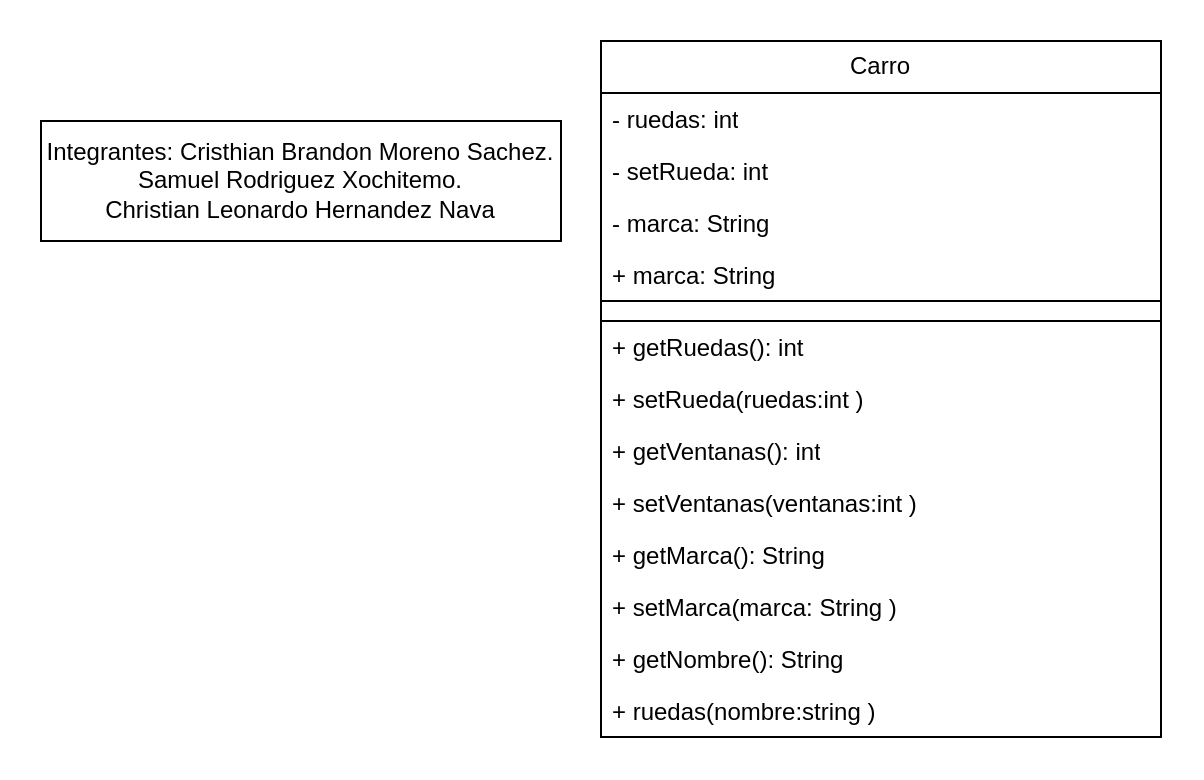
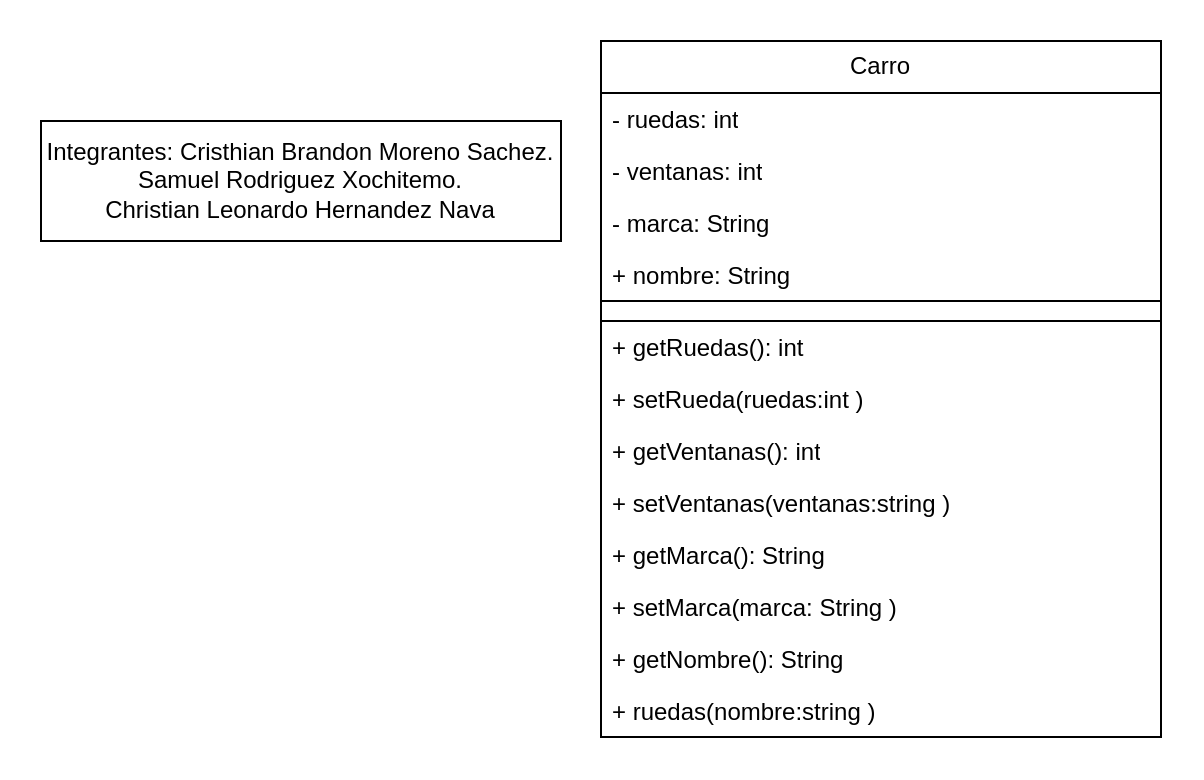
node "- setRueda: int": label "- setRueda: int" -> "- ventanas: int"
node "+ marca: String": label "+ marca: String" -> "+ nombre: String"
node "+ setVentanas(ventanas:int )": label "+ setVentanas(ventanas:int )" -> "+ setVentanas(ventanas:string )"
